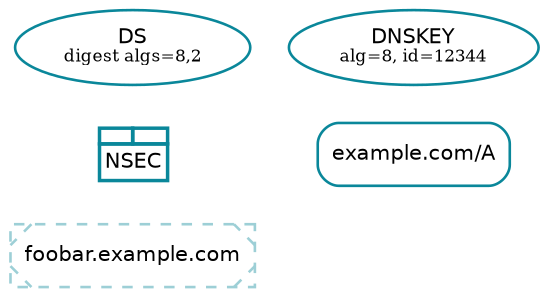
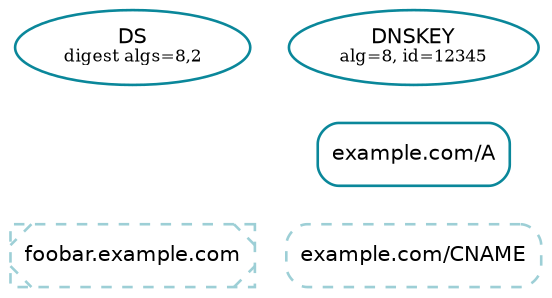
node "DNSKEY": text "alg=8, id=12344" -> "alg=8, id=12345"
node "NSEC": removed
node "example.com/CNAME": added
